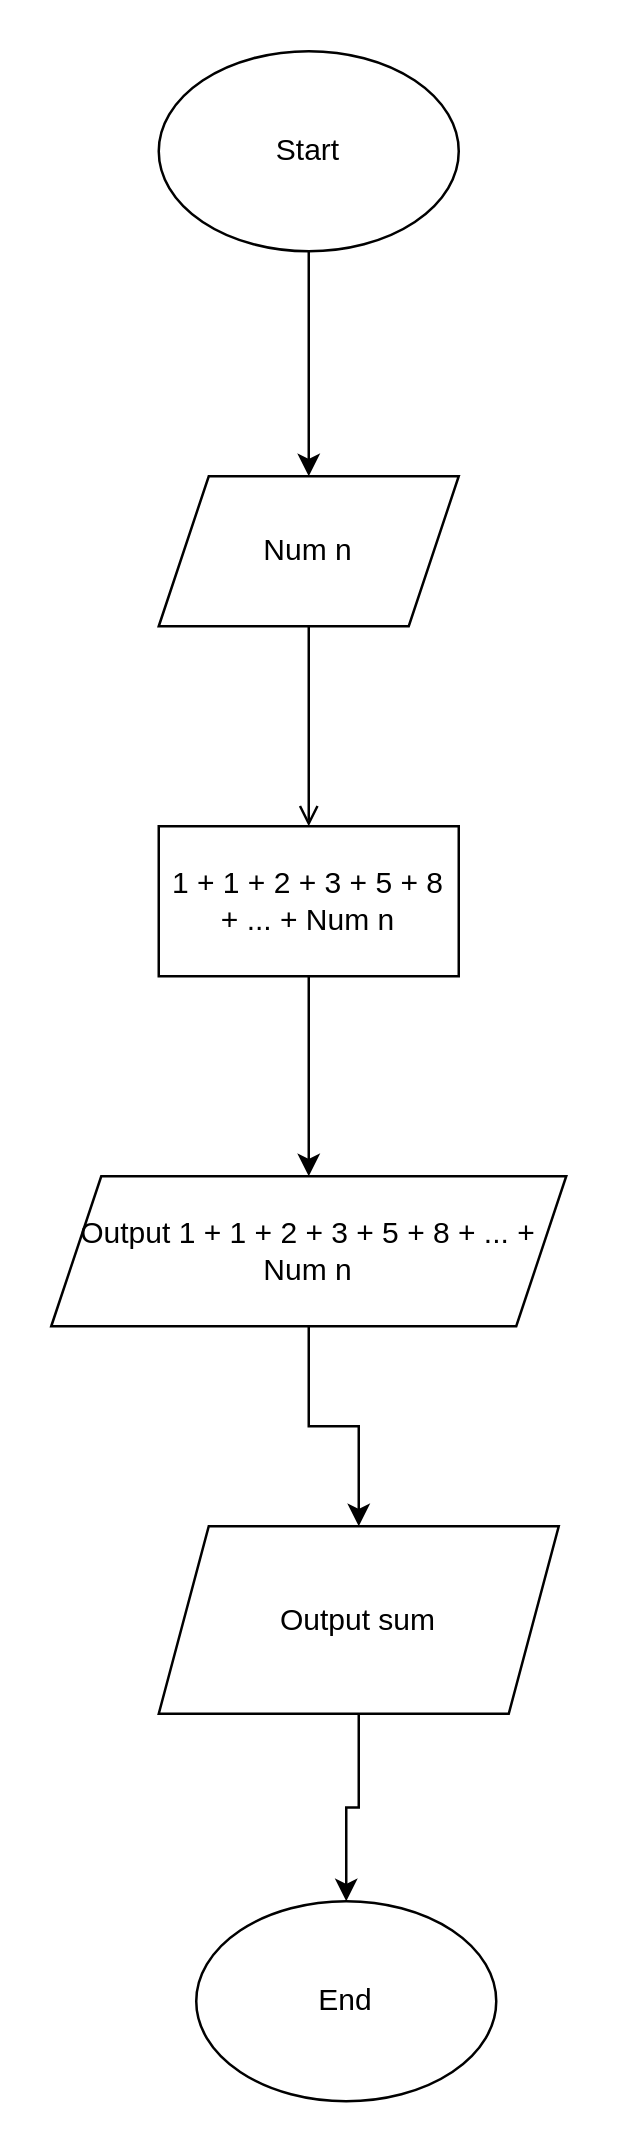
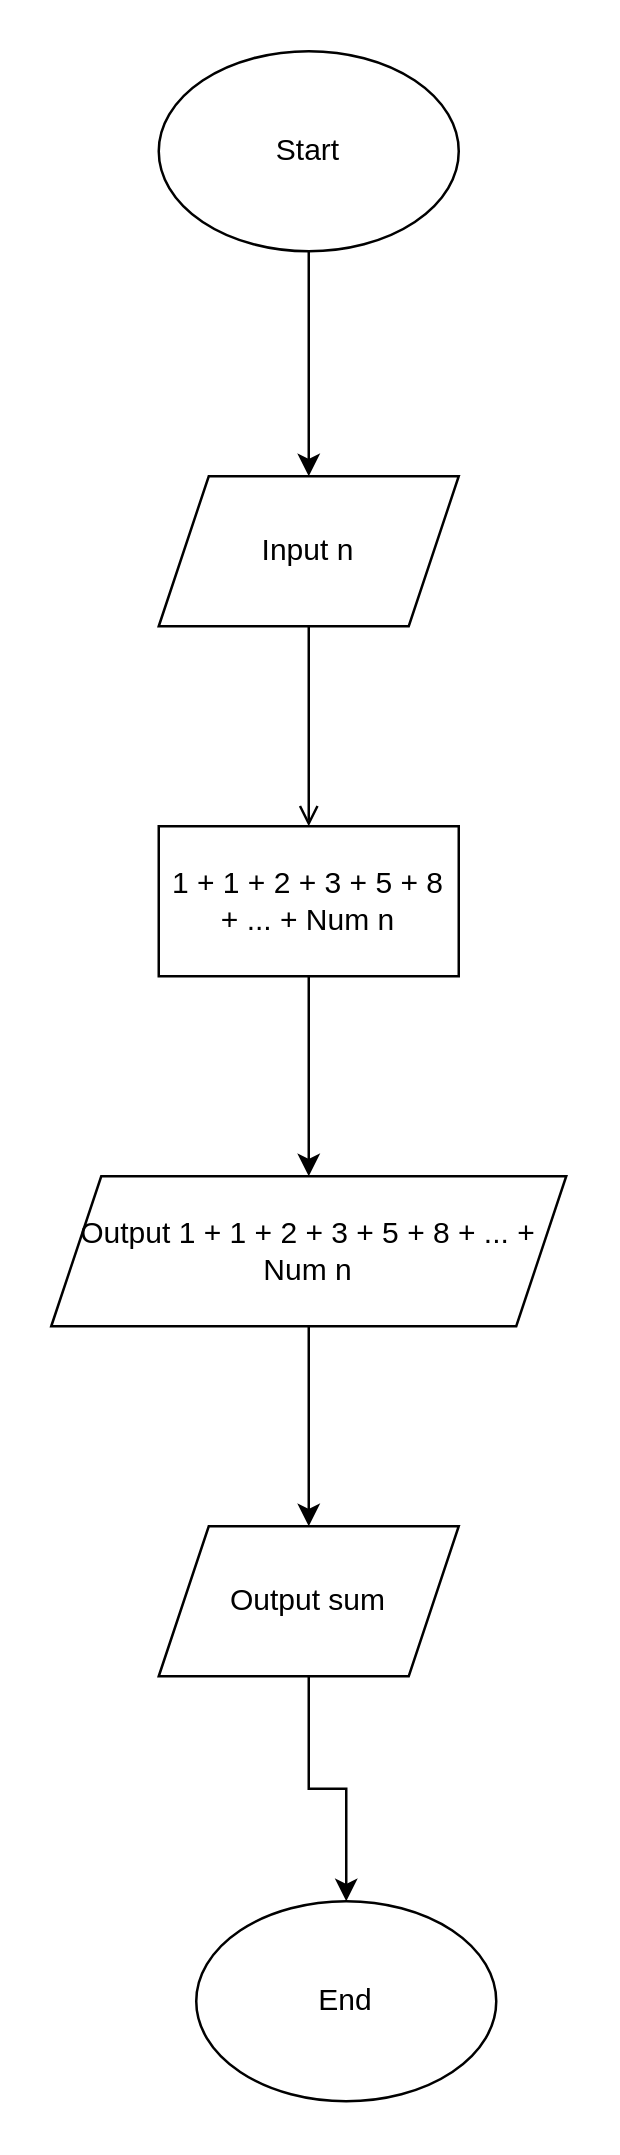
node "Num n": label "Num n" -> "Input n"
node "Output sum": size 400x188 -> 300x150
